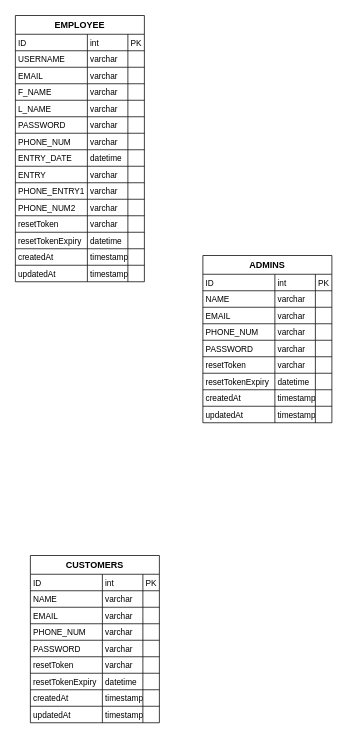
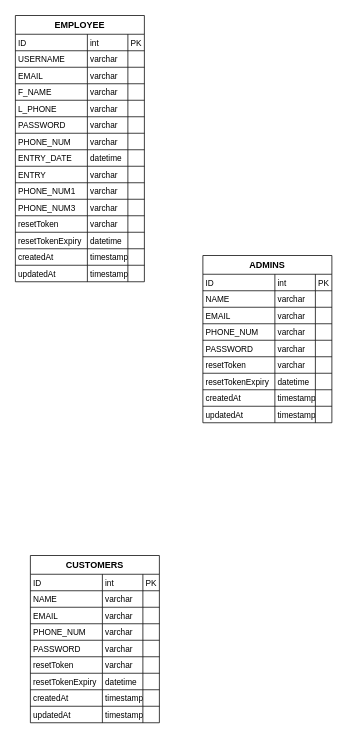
node "L_NAME": label "L_NAME" -> "L_PHONE"
node "PHONE_ENTRY1": label "PHONE_ENTRY1" -> "PHONE_NUM1"
node "PHONE_NUM2": label "PHONE_NUM2" -> "PHONE_NUM3"
